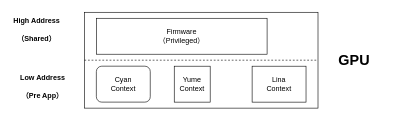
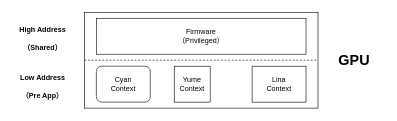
node "High Address （Shared）": moved (36, 27) -> (42, 36)
node "Firmware （Privileged）": size 171x36 -> 210x36
